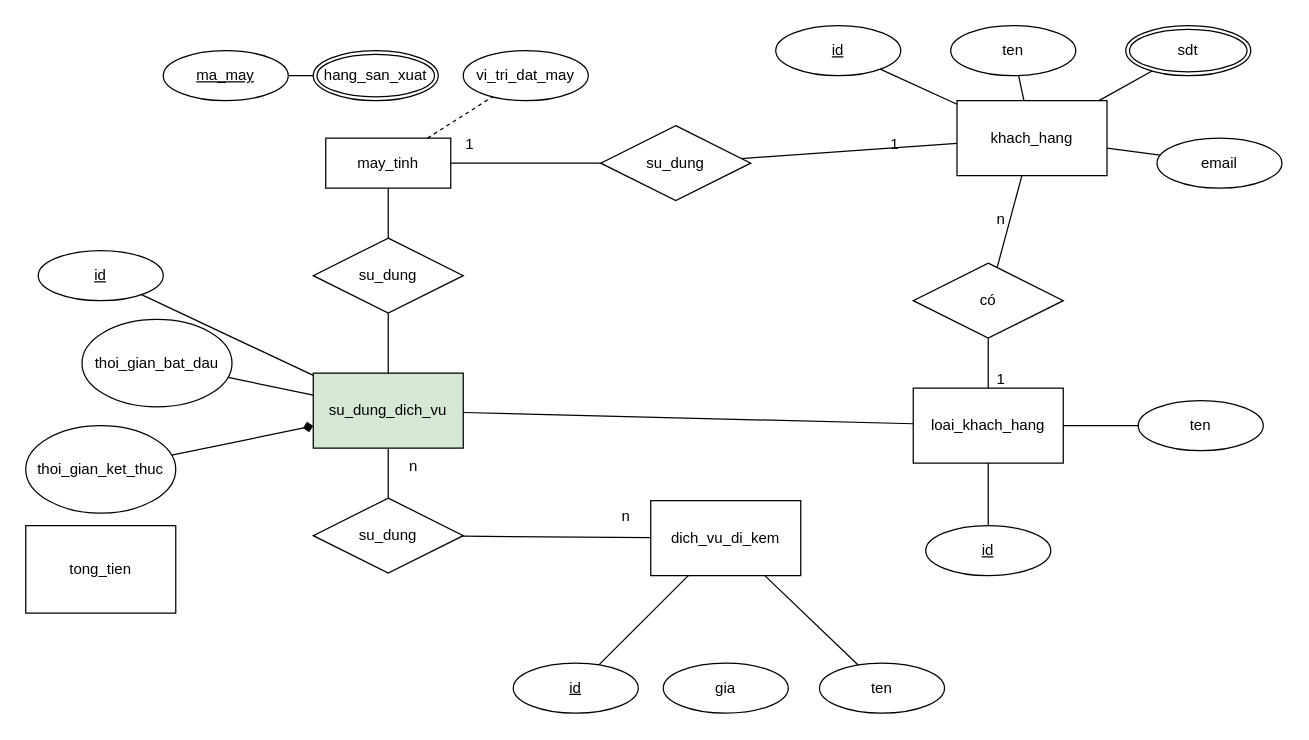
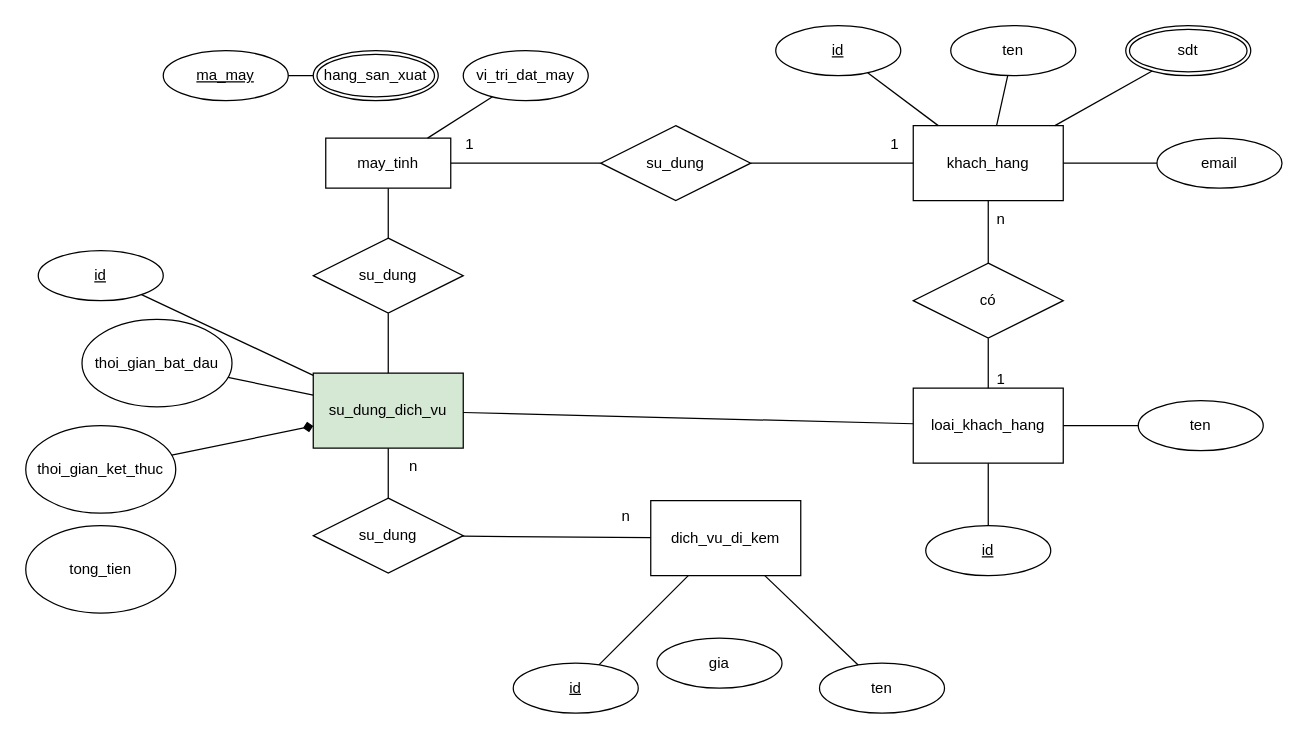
edge "vi_tri_dat_may" -- "may_tinh": style dashed -> solid
node "khach_hang": moved (1032, 138) -> (988, 163)
node "tong_tien": shape rectangle -> ellipse
node "gia": moved (726, 688) -> (719, 663)
